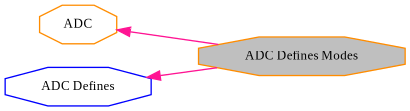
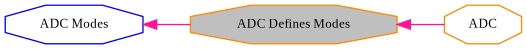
edge "ADC Defines Modes" -> "ADC": reversed
node "ADC Defines": label "ADC Defines" -> "ADC Modes"
